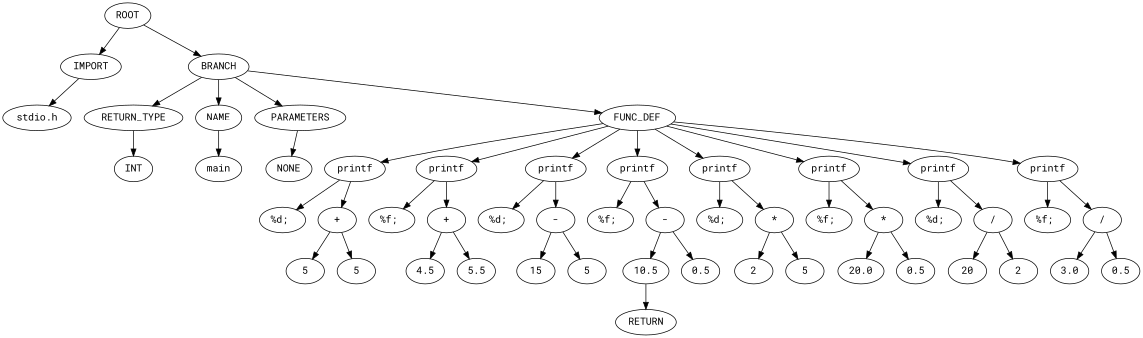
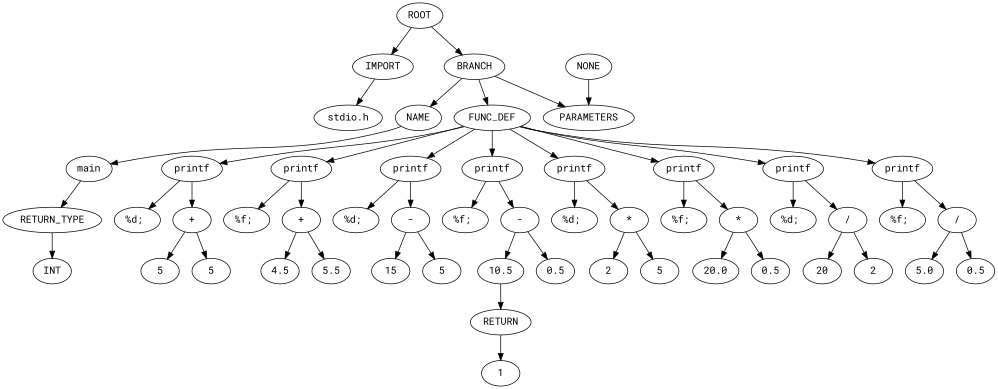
edge "BRANCH" -> "RETURN_TYPE": now "main" -> "RETURN_TYPE"
edge "PARAMETERS" -> "NONE": reversed
node "3.0": label "3.0" -> "5.0"
node "1": added
